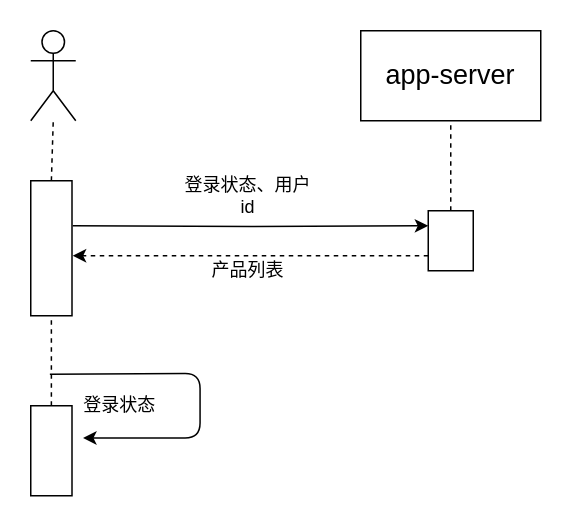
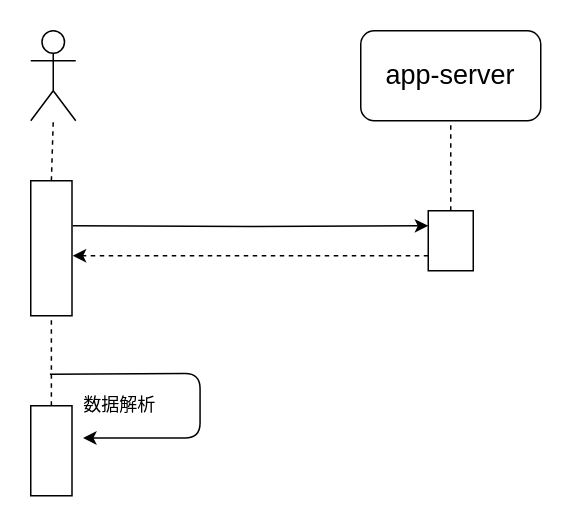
node "app-server": shape rectangle -> rounded rectangle
node "登录状态、用户id": removed
node "产品列表": removed
node "登录状态": label "登录状态" -> "数据解析"
